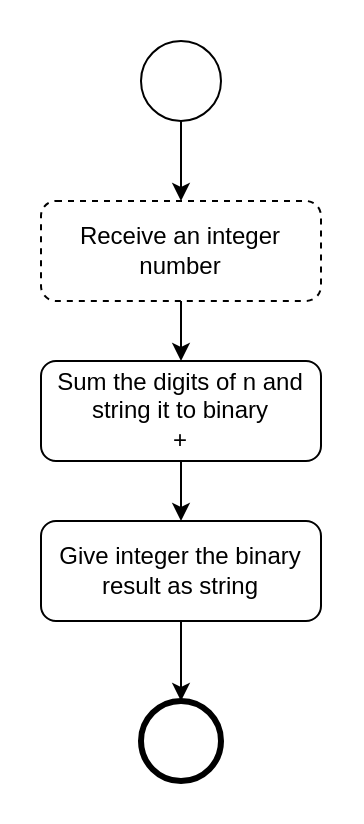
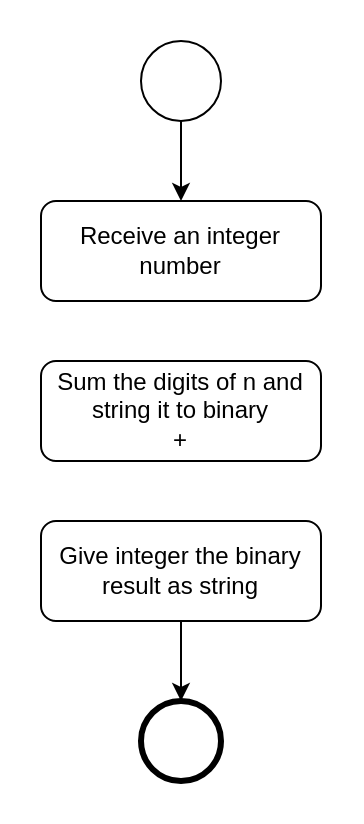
node "Receive an integer number": style dashed -> solid
edge "Receive an integer number" -> "Sum the digits of n and string it to binary +": removed
edge "Sum the digits of n and string it to binary +" -> "Give integer the binary result as string": removed
